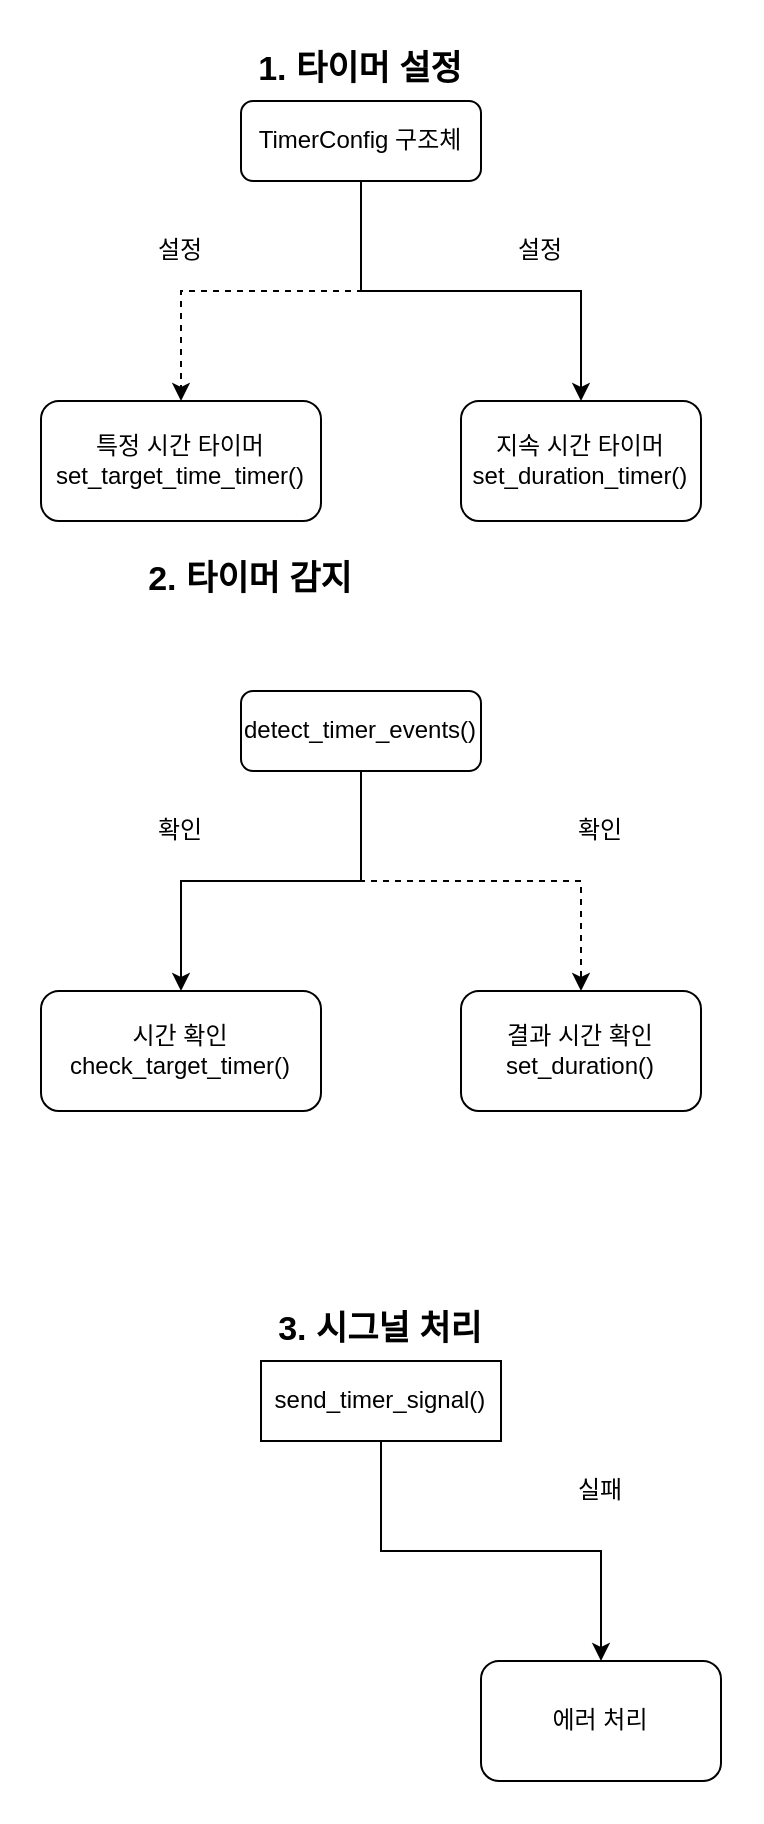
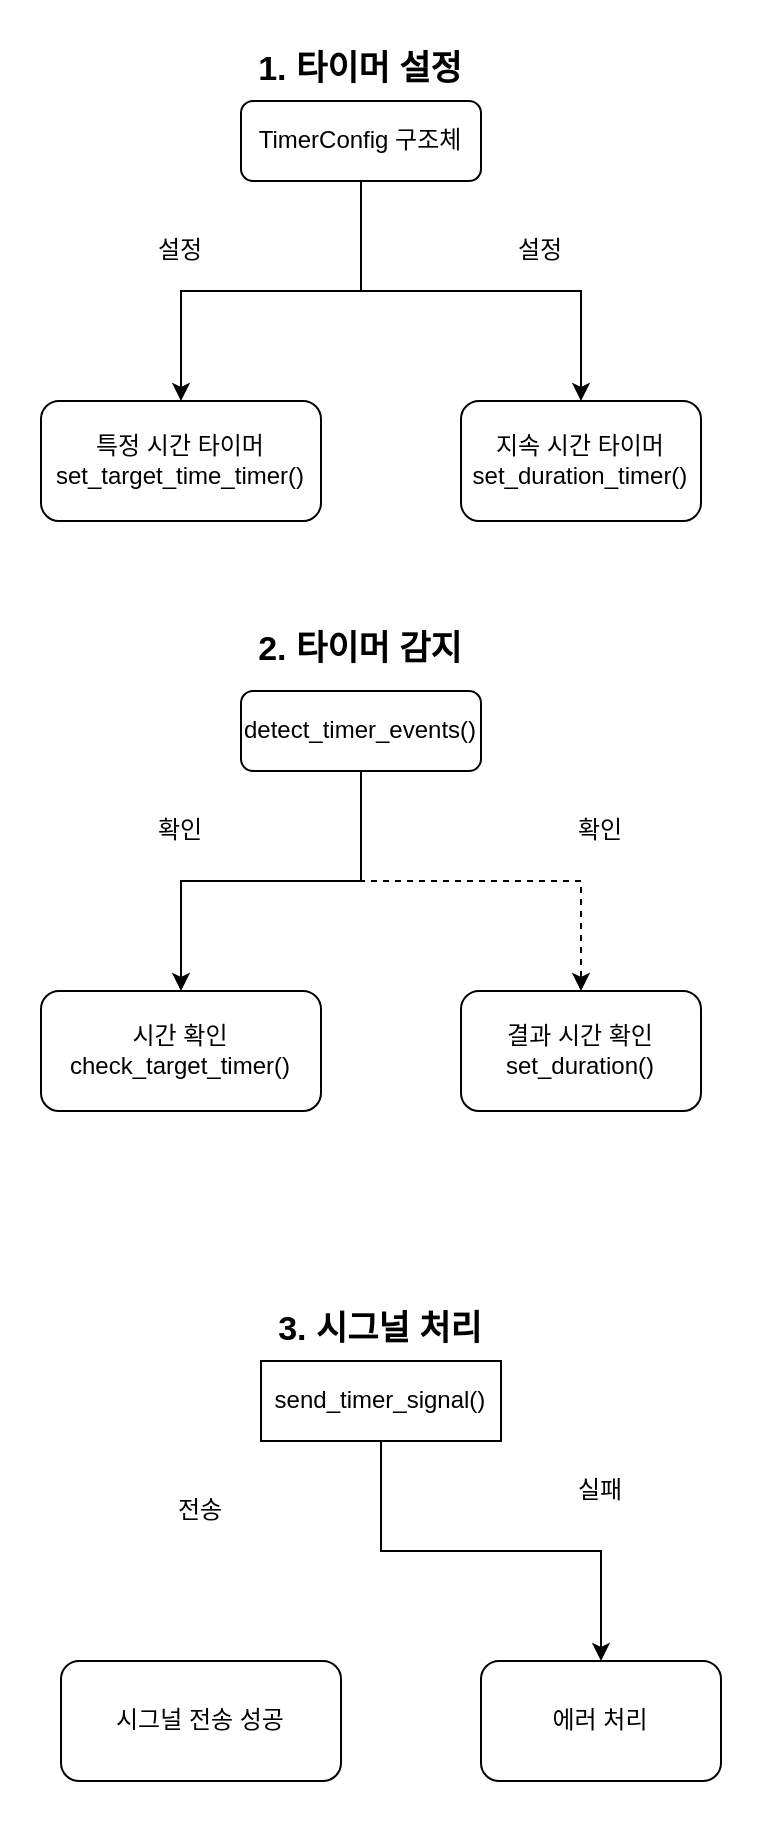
edge "TimerConfig 구조체" -> "특정 시간 타이머 set_target_time_timer()": style dashed -> solid
node "2. 타이머 감지": moved (251, 581) -> (361, 651)
node "전송": added
node "시그널 전송 성공": added
